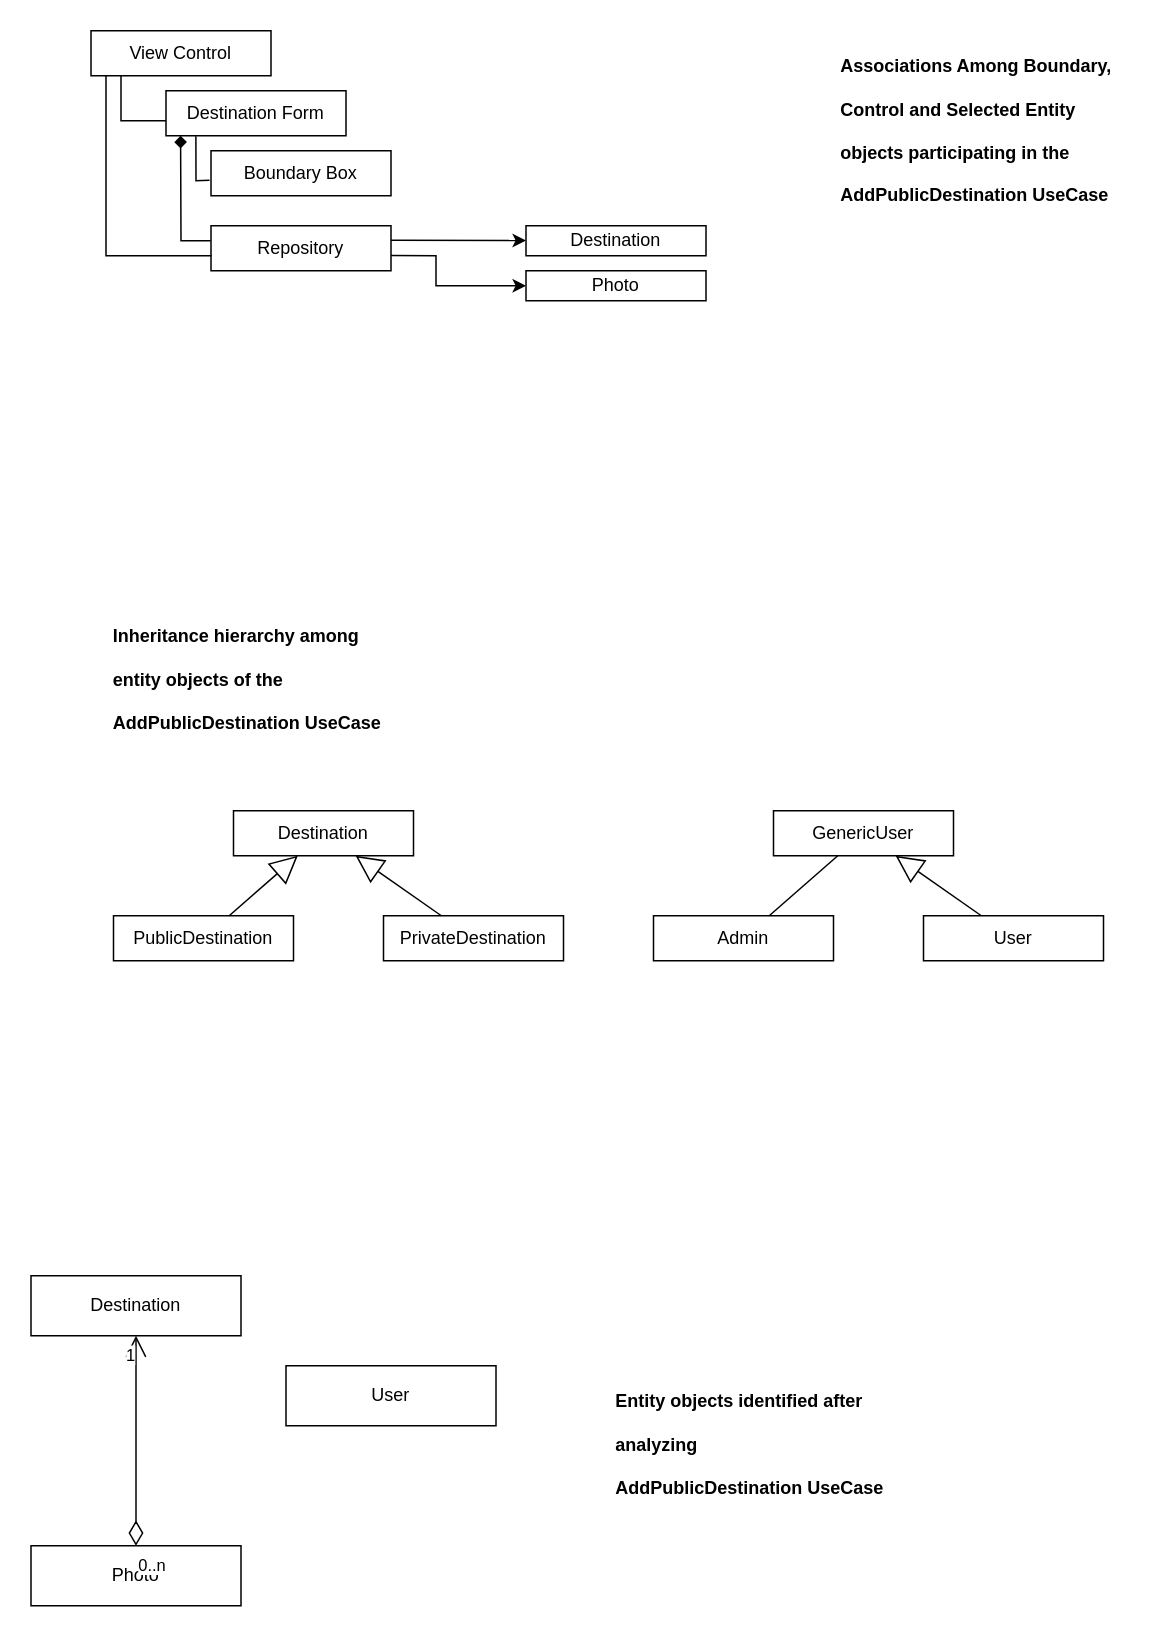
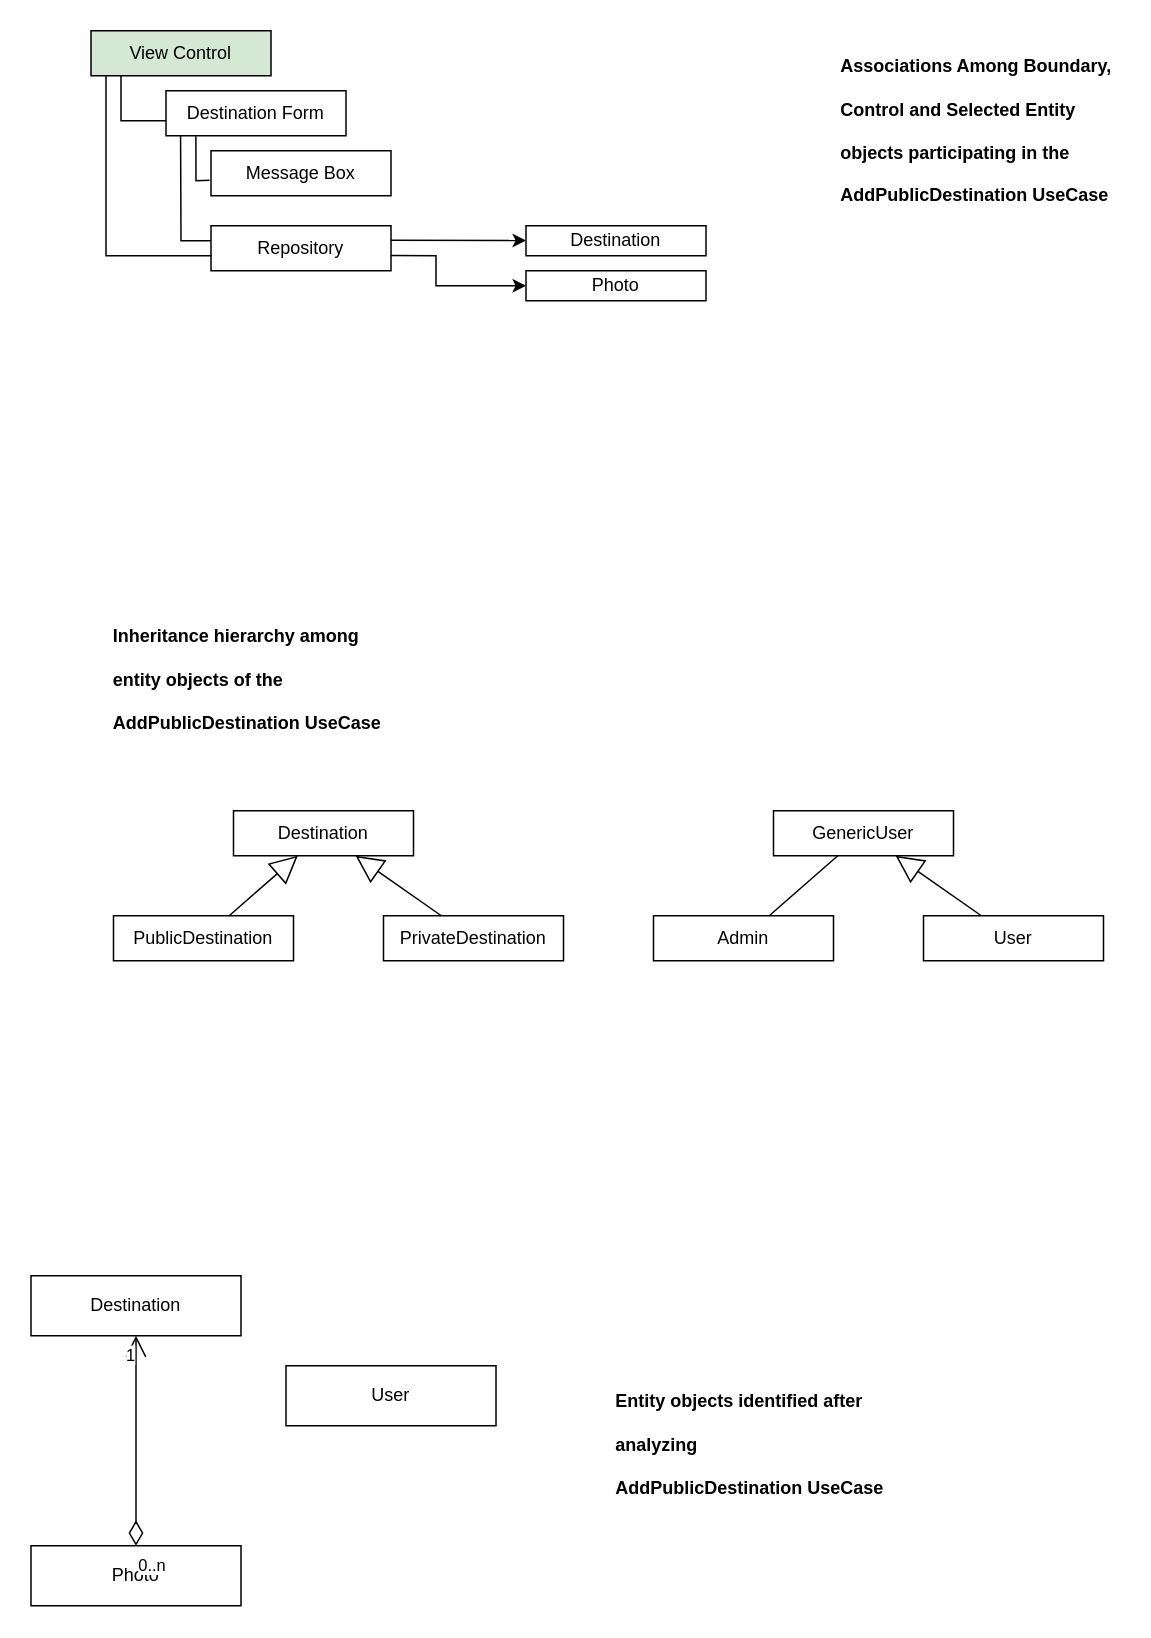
node "View Control": fillcolor #ffffff -> #d5e8d4
edge "Repository" -> "Destination Form": arrowhead diamond -> none
node "Boundary Box": label "Boundary Box" -> "Message Box"
